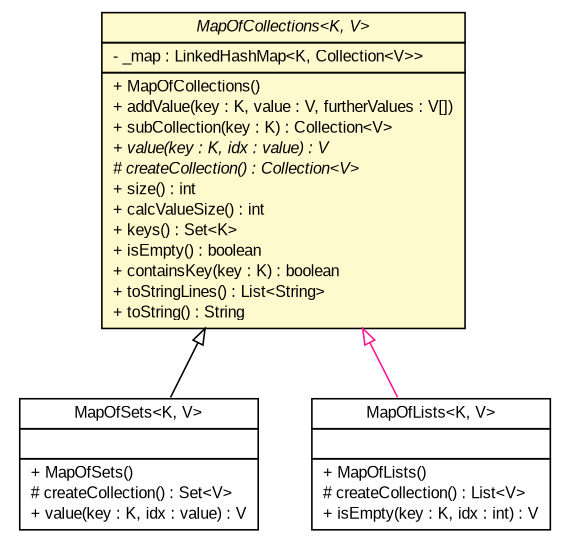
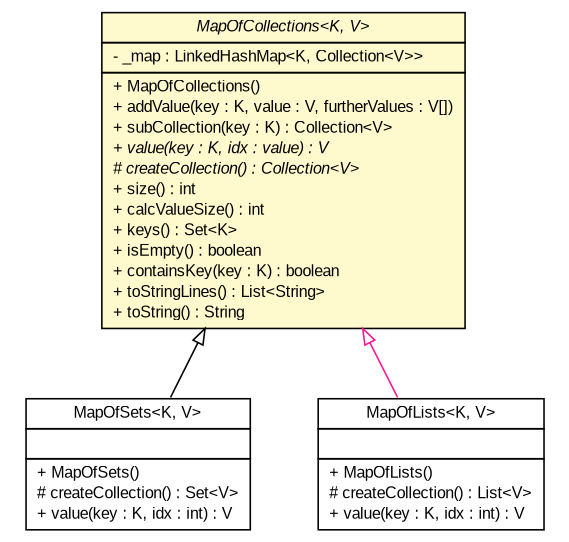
node "MapOfSets<K, V>": text "+ value(key : K, idx : value) : V" -> "+ value(key : K, idx : int) : V"
node "MapOfLists<K, V>": text "+ isEmpty(key : K, idx : int) : V" -> "+ value(key : K, idx : int) : V"
